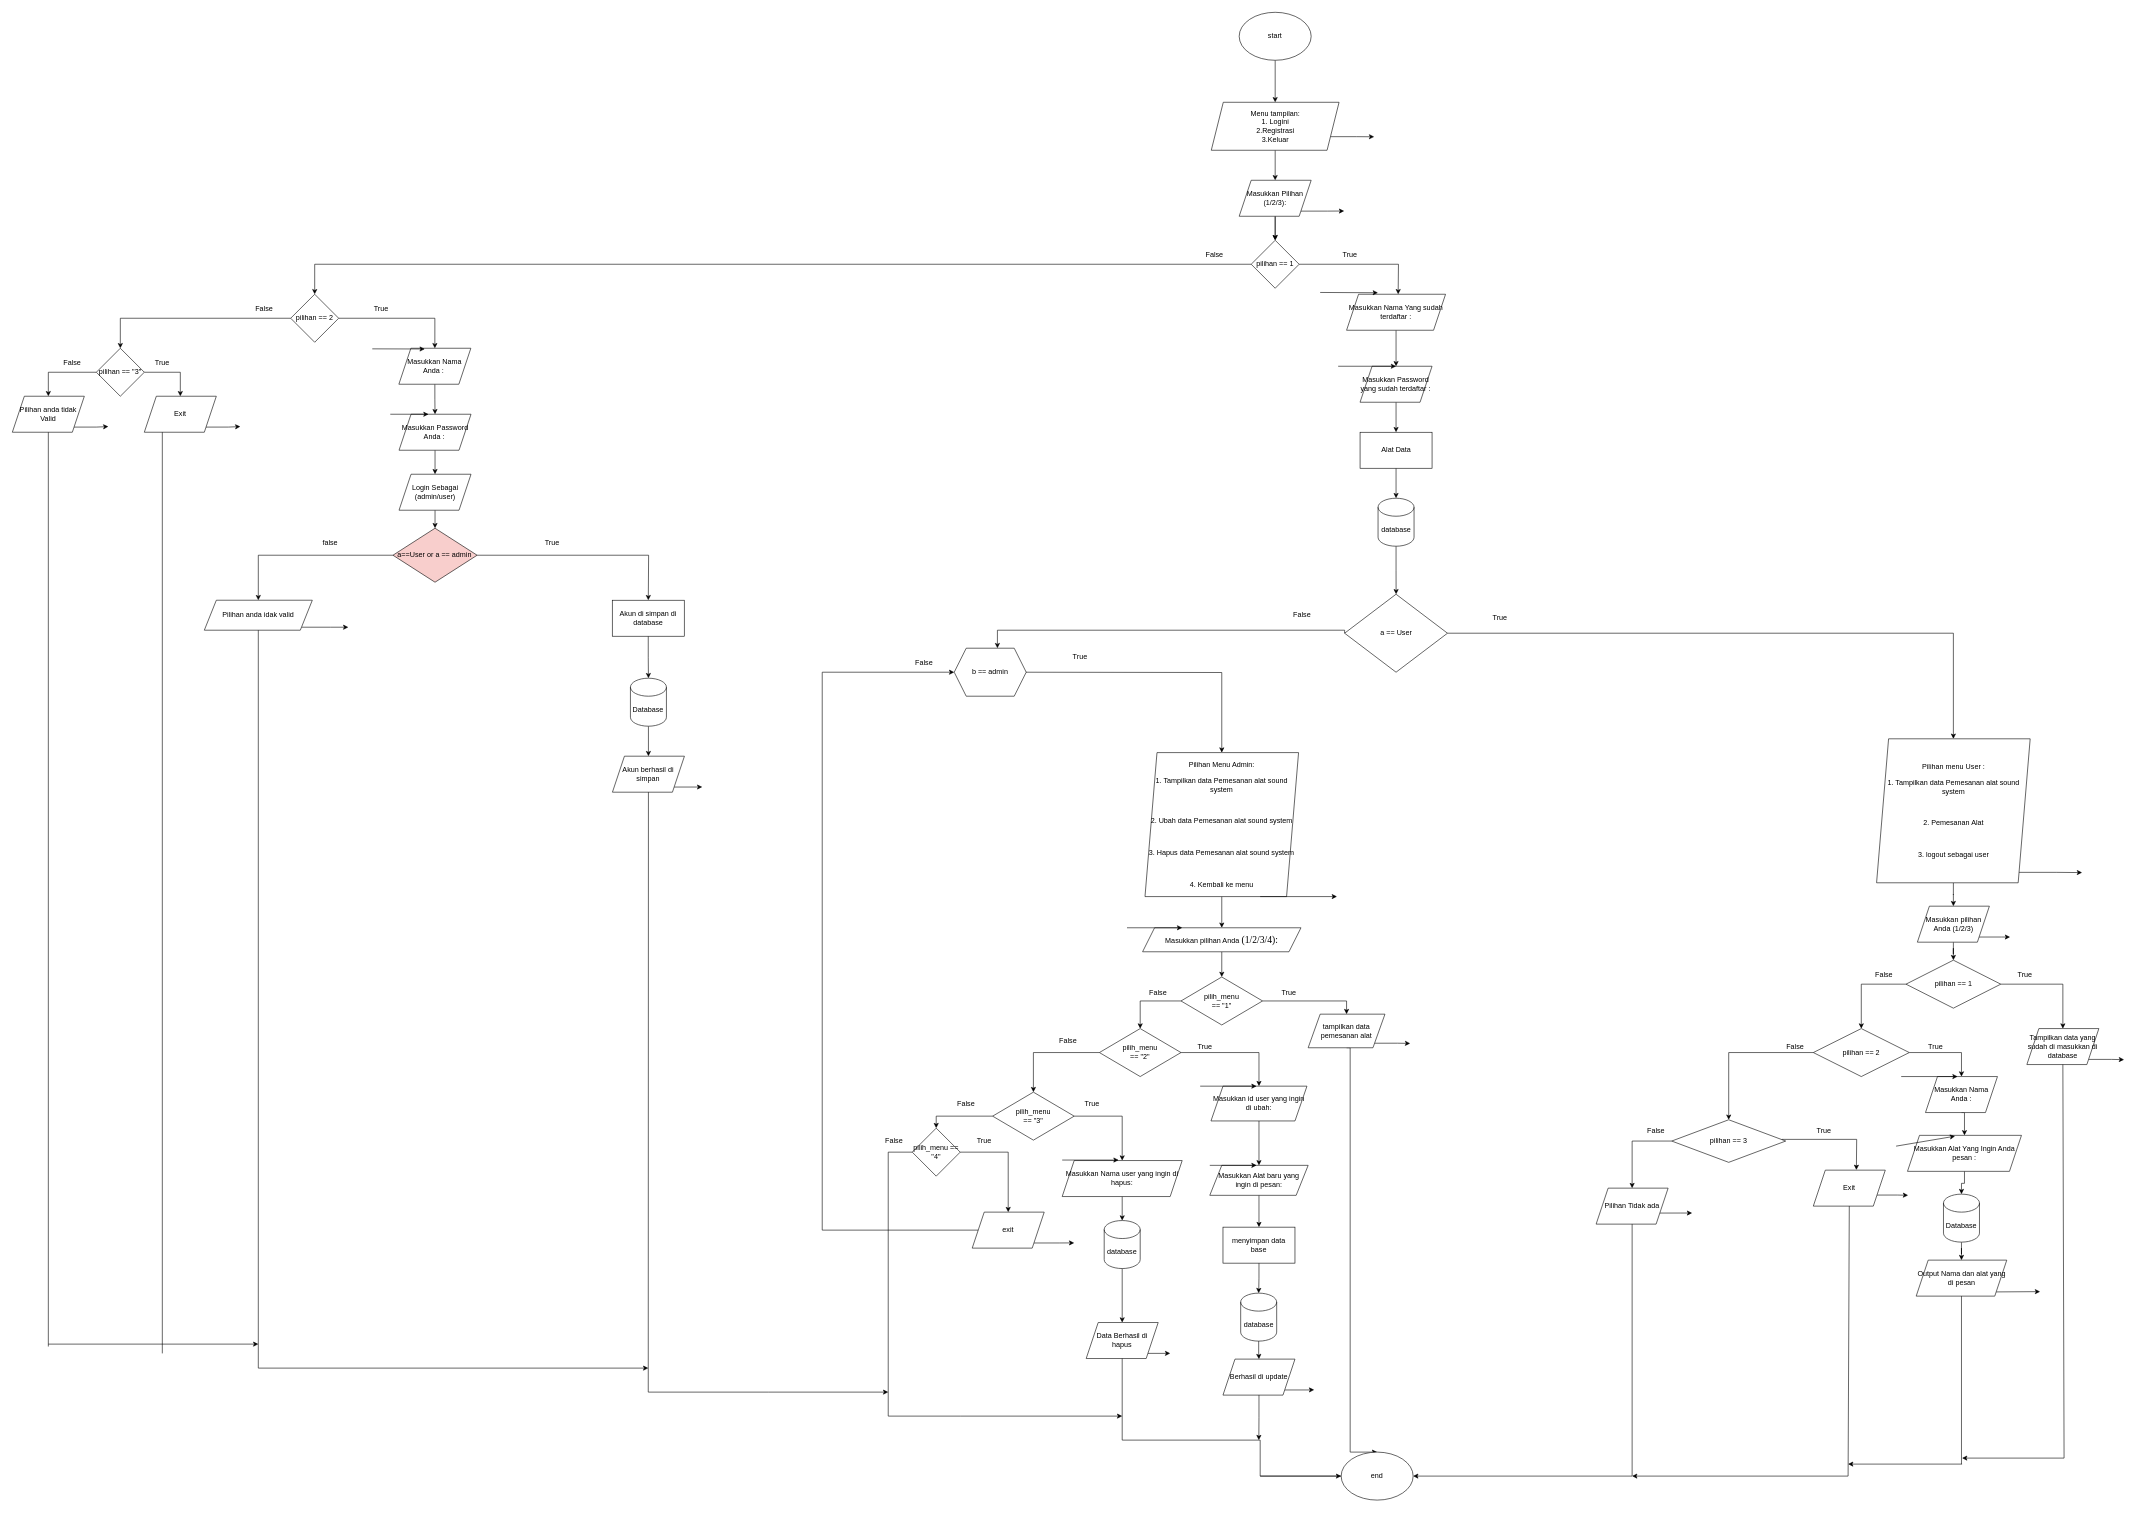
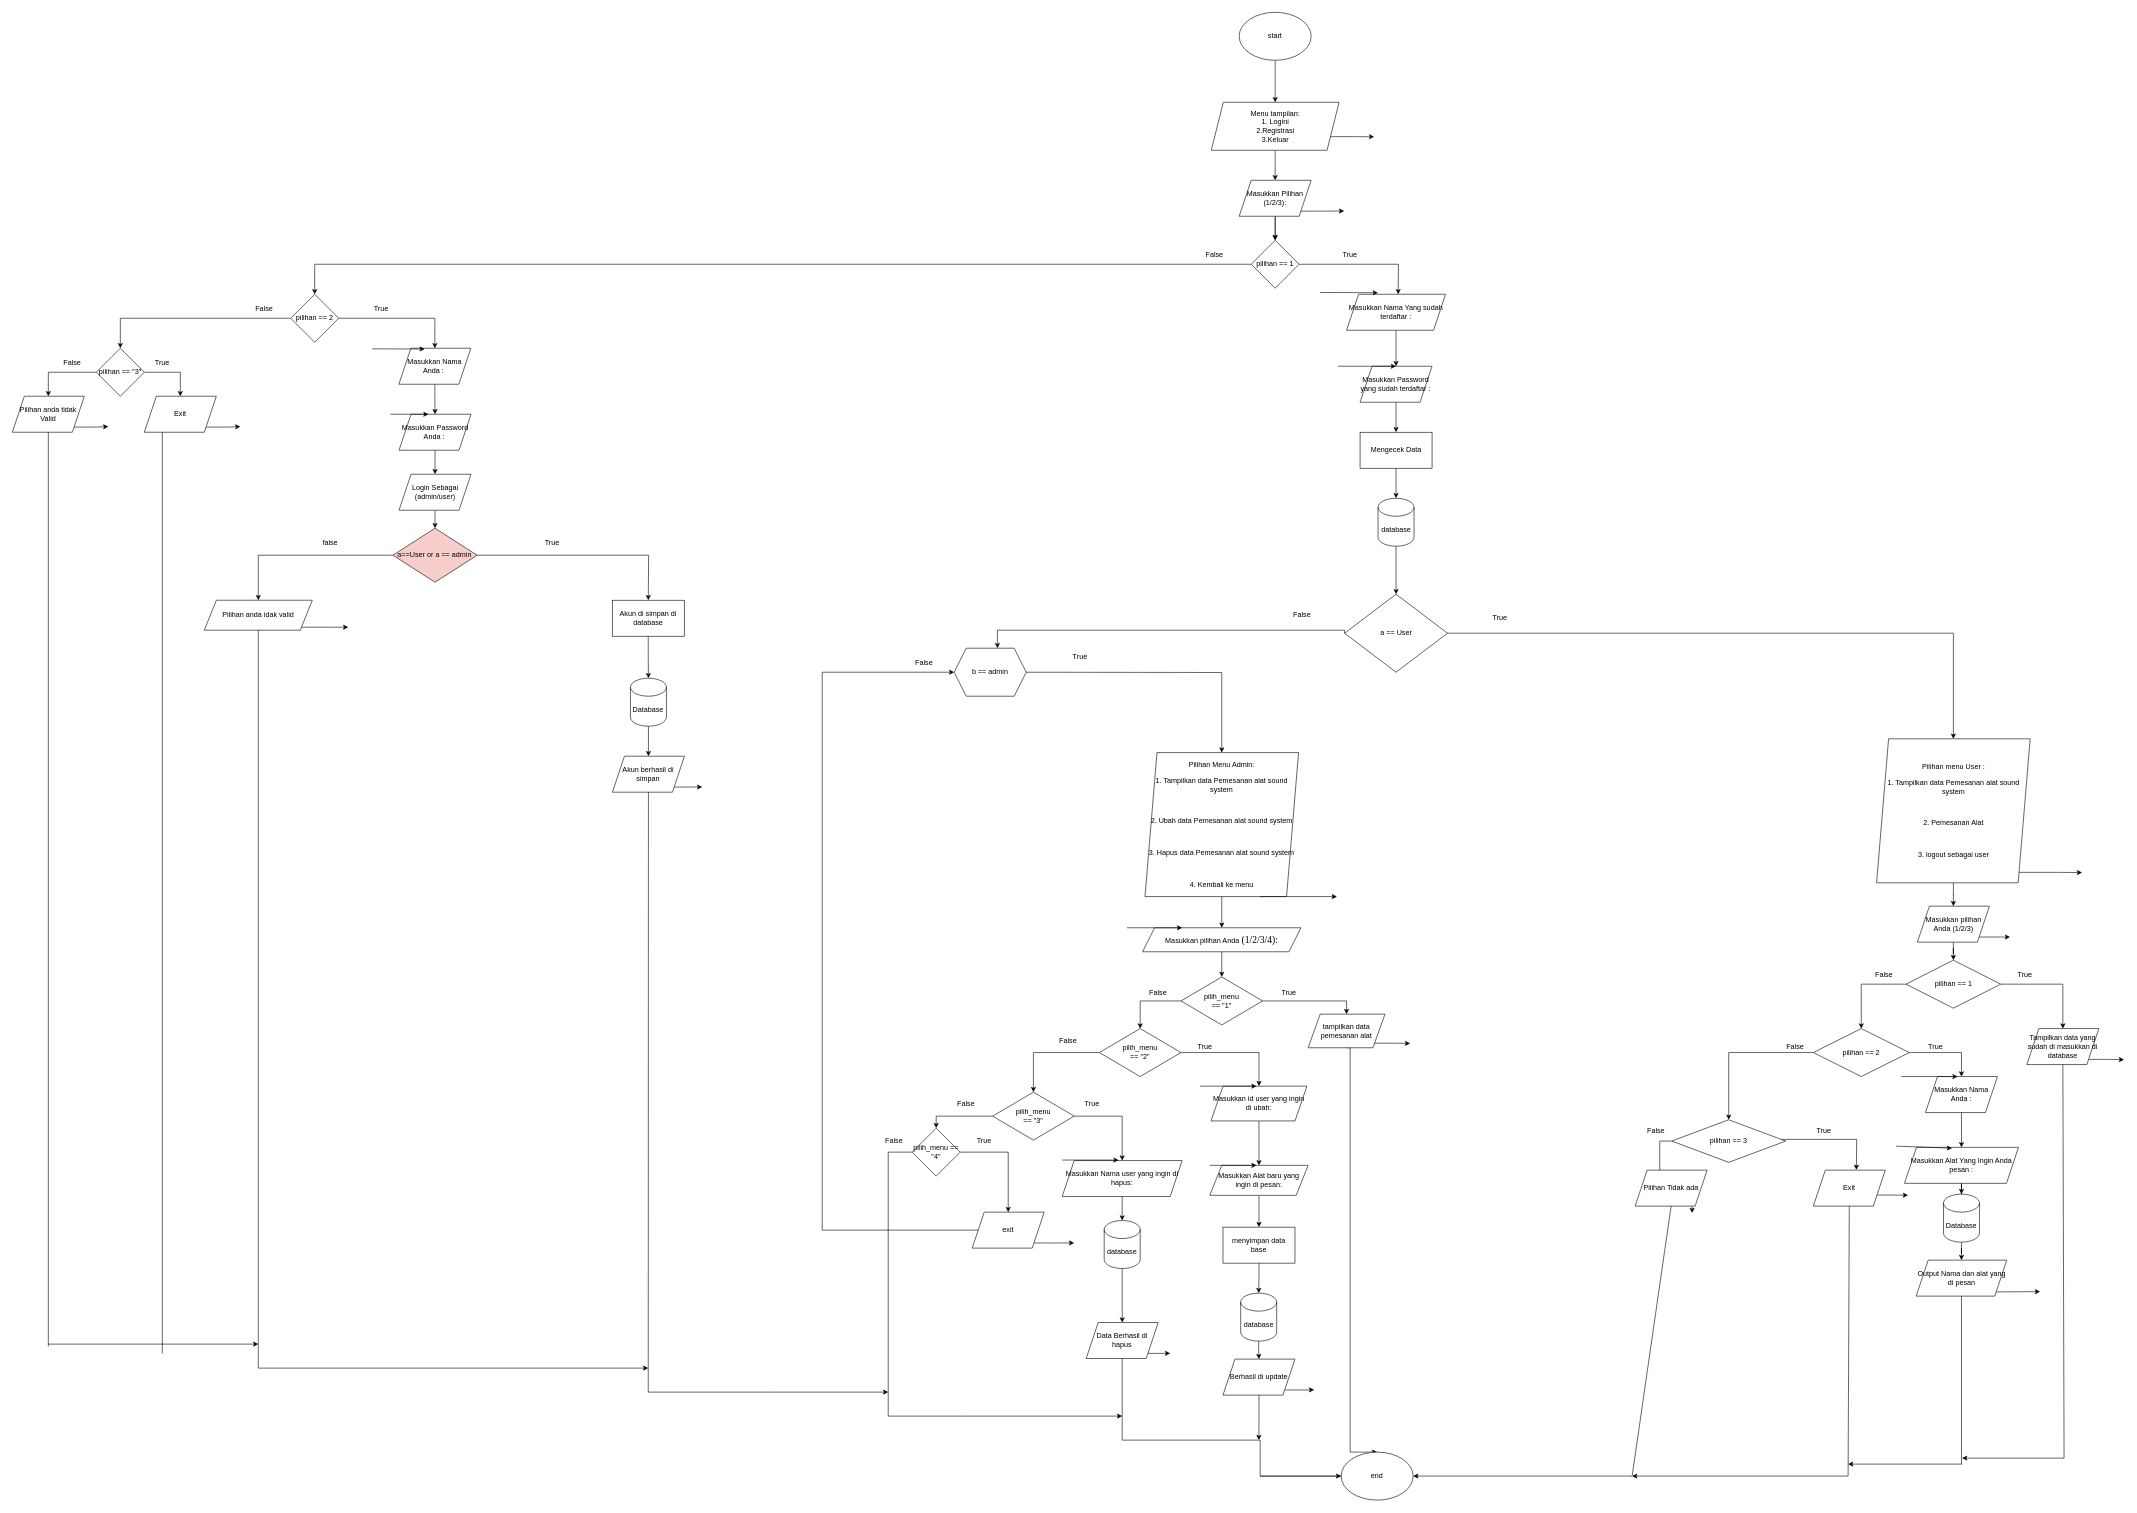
node "Alat Data": label "Alat Data" -> "Mengecek Data"
node "Masukkan Alat Yang Ingin Anda pesan :": moved (1965, 1154) -> (1962, 1166)
node "Pilihan Tidak ada": moved (1632, 1206) -> (1671, 1188)
